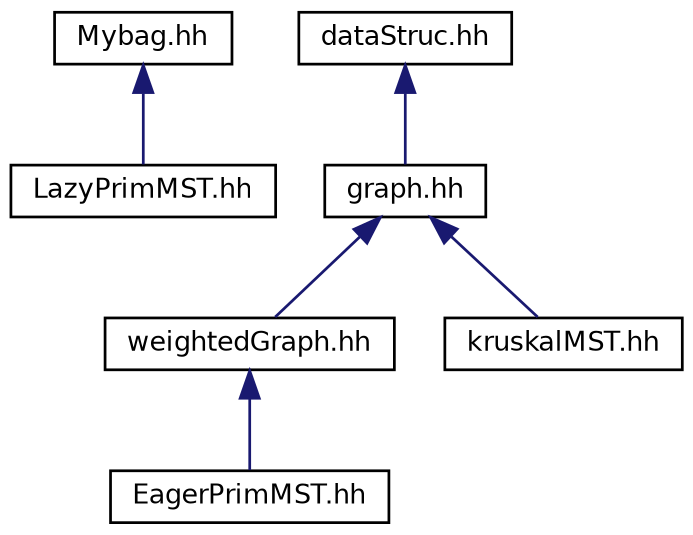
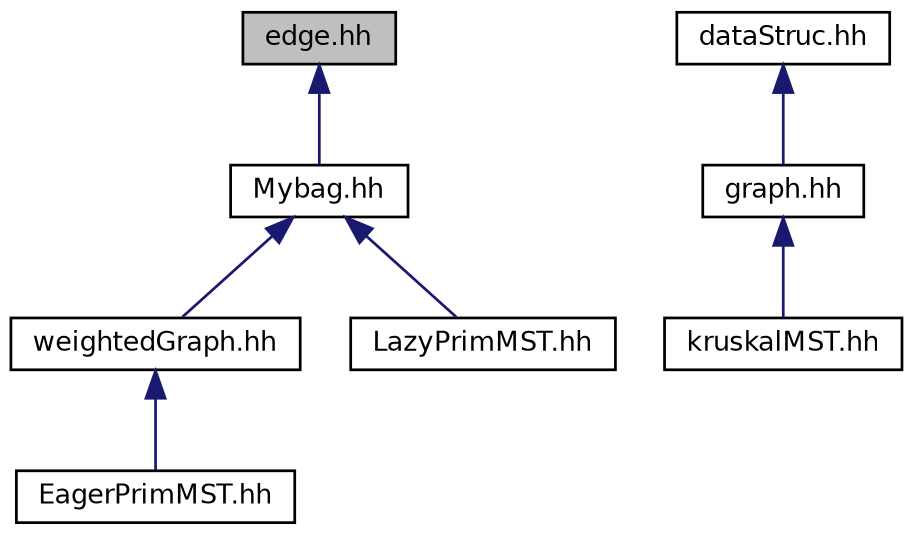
node "edge.hh": added
edge "weightedGraph.hh" -> "graph.hh": now "weightedGraph.hh" -> "Mybag.hh"
